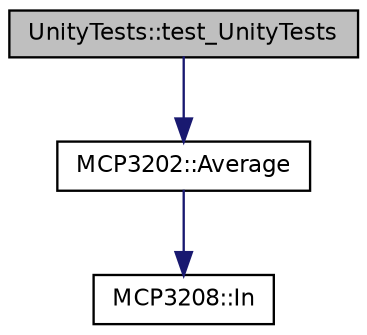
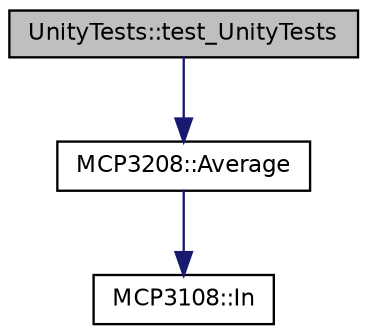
node "MCP3202::Average": label "MCP3202::Average" -> "MCP3208::Average"
node "MCP3208::In": label "MCP3208::In" -> "MCP3108::In"
